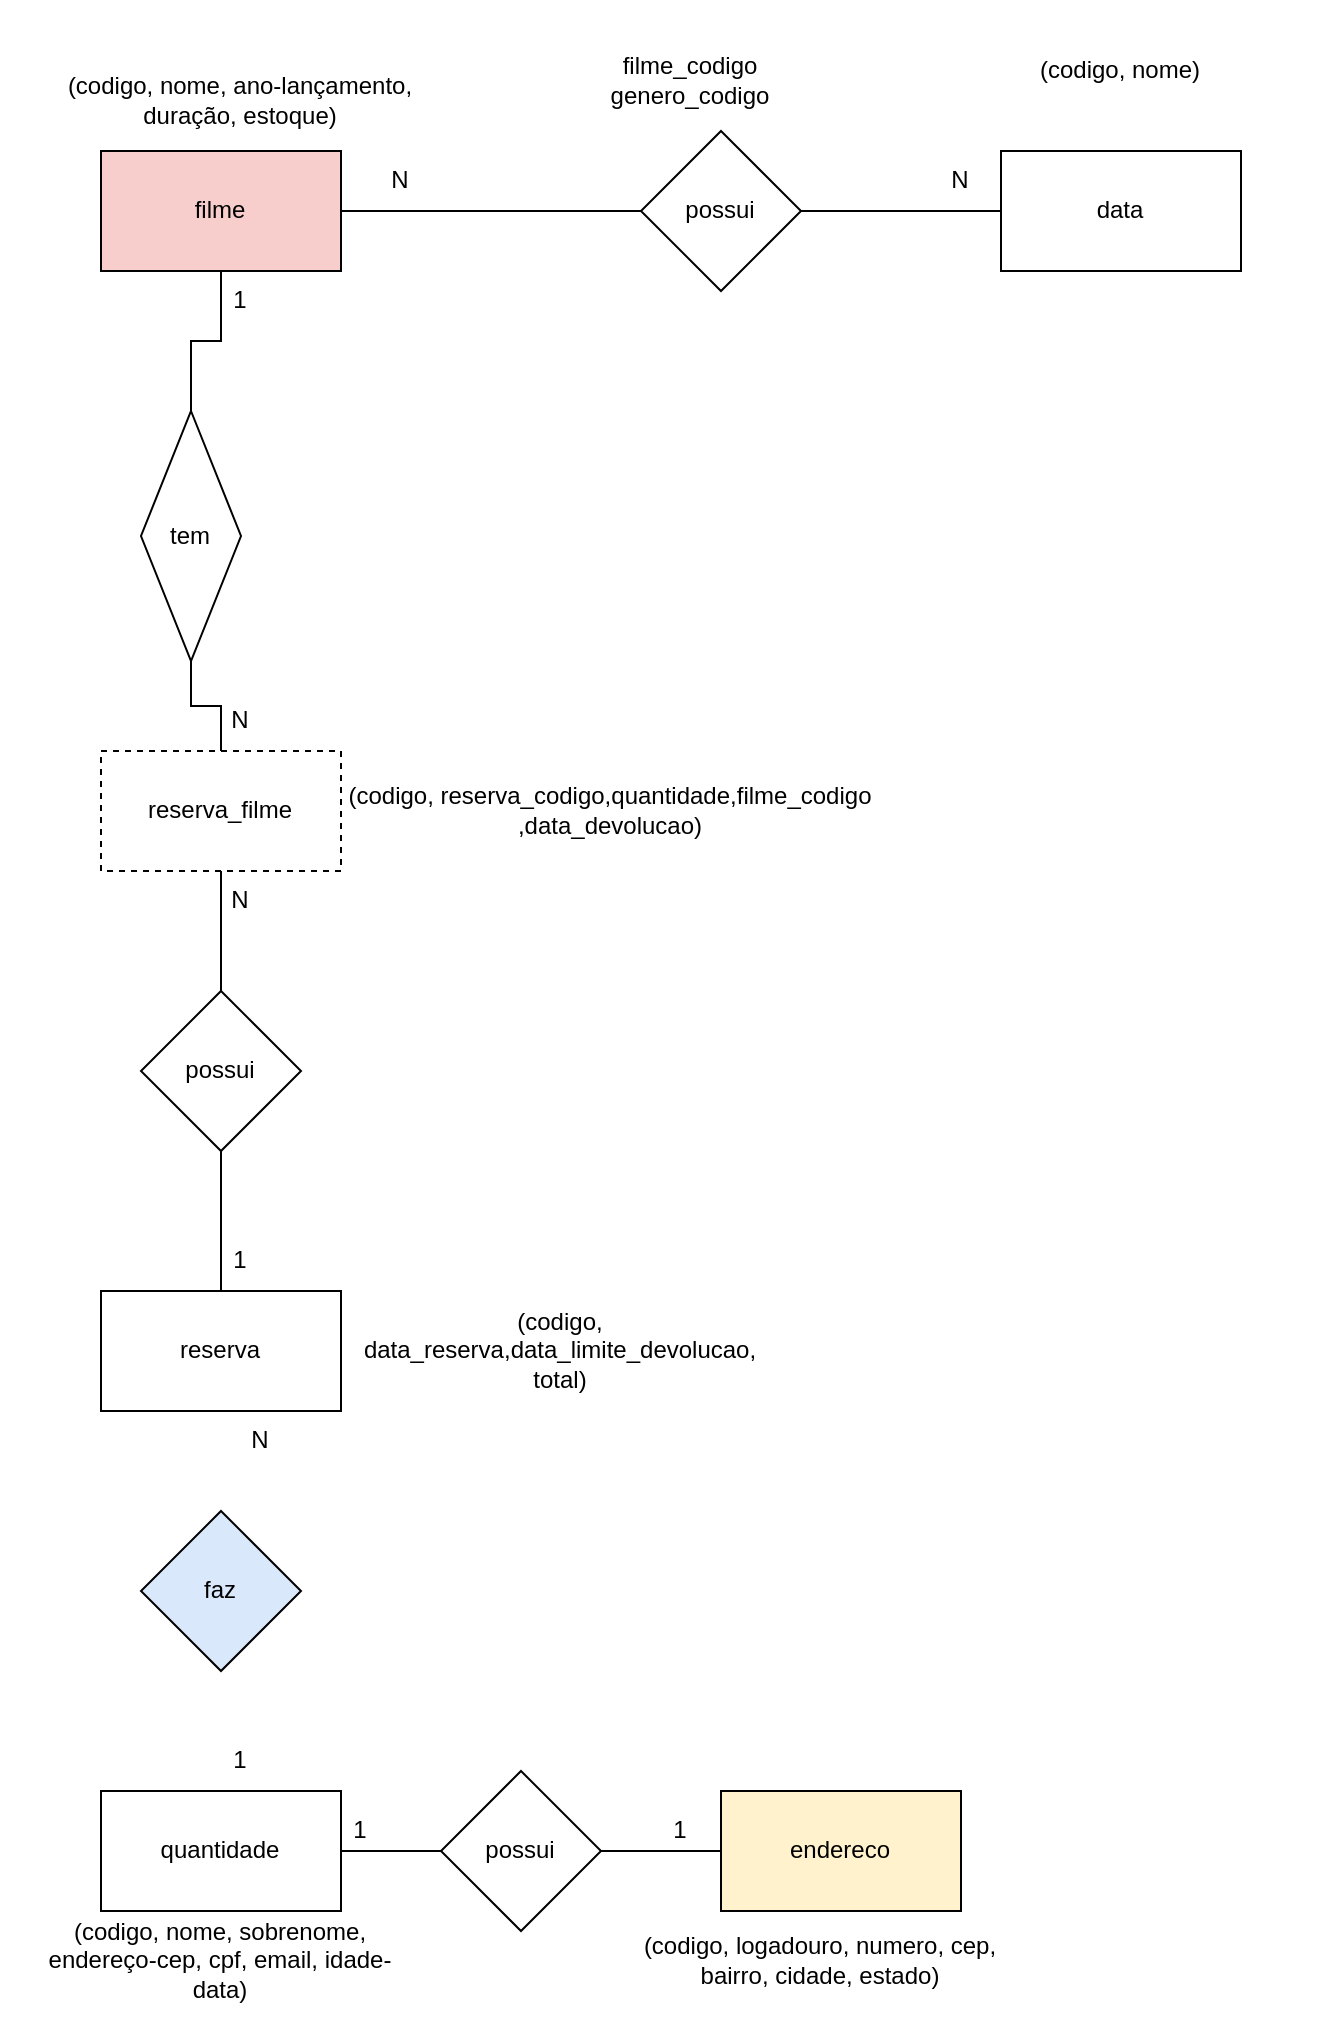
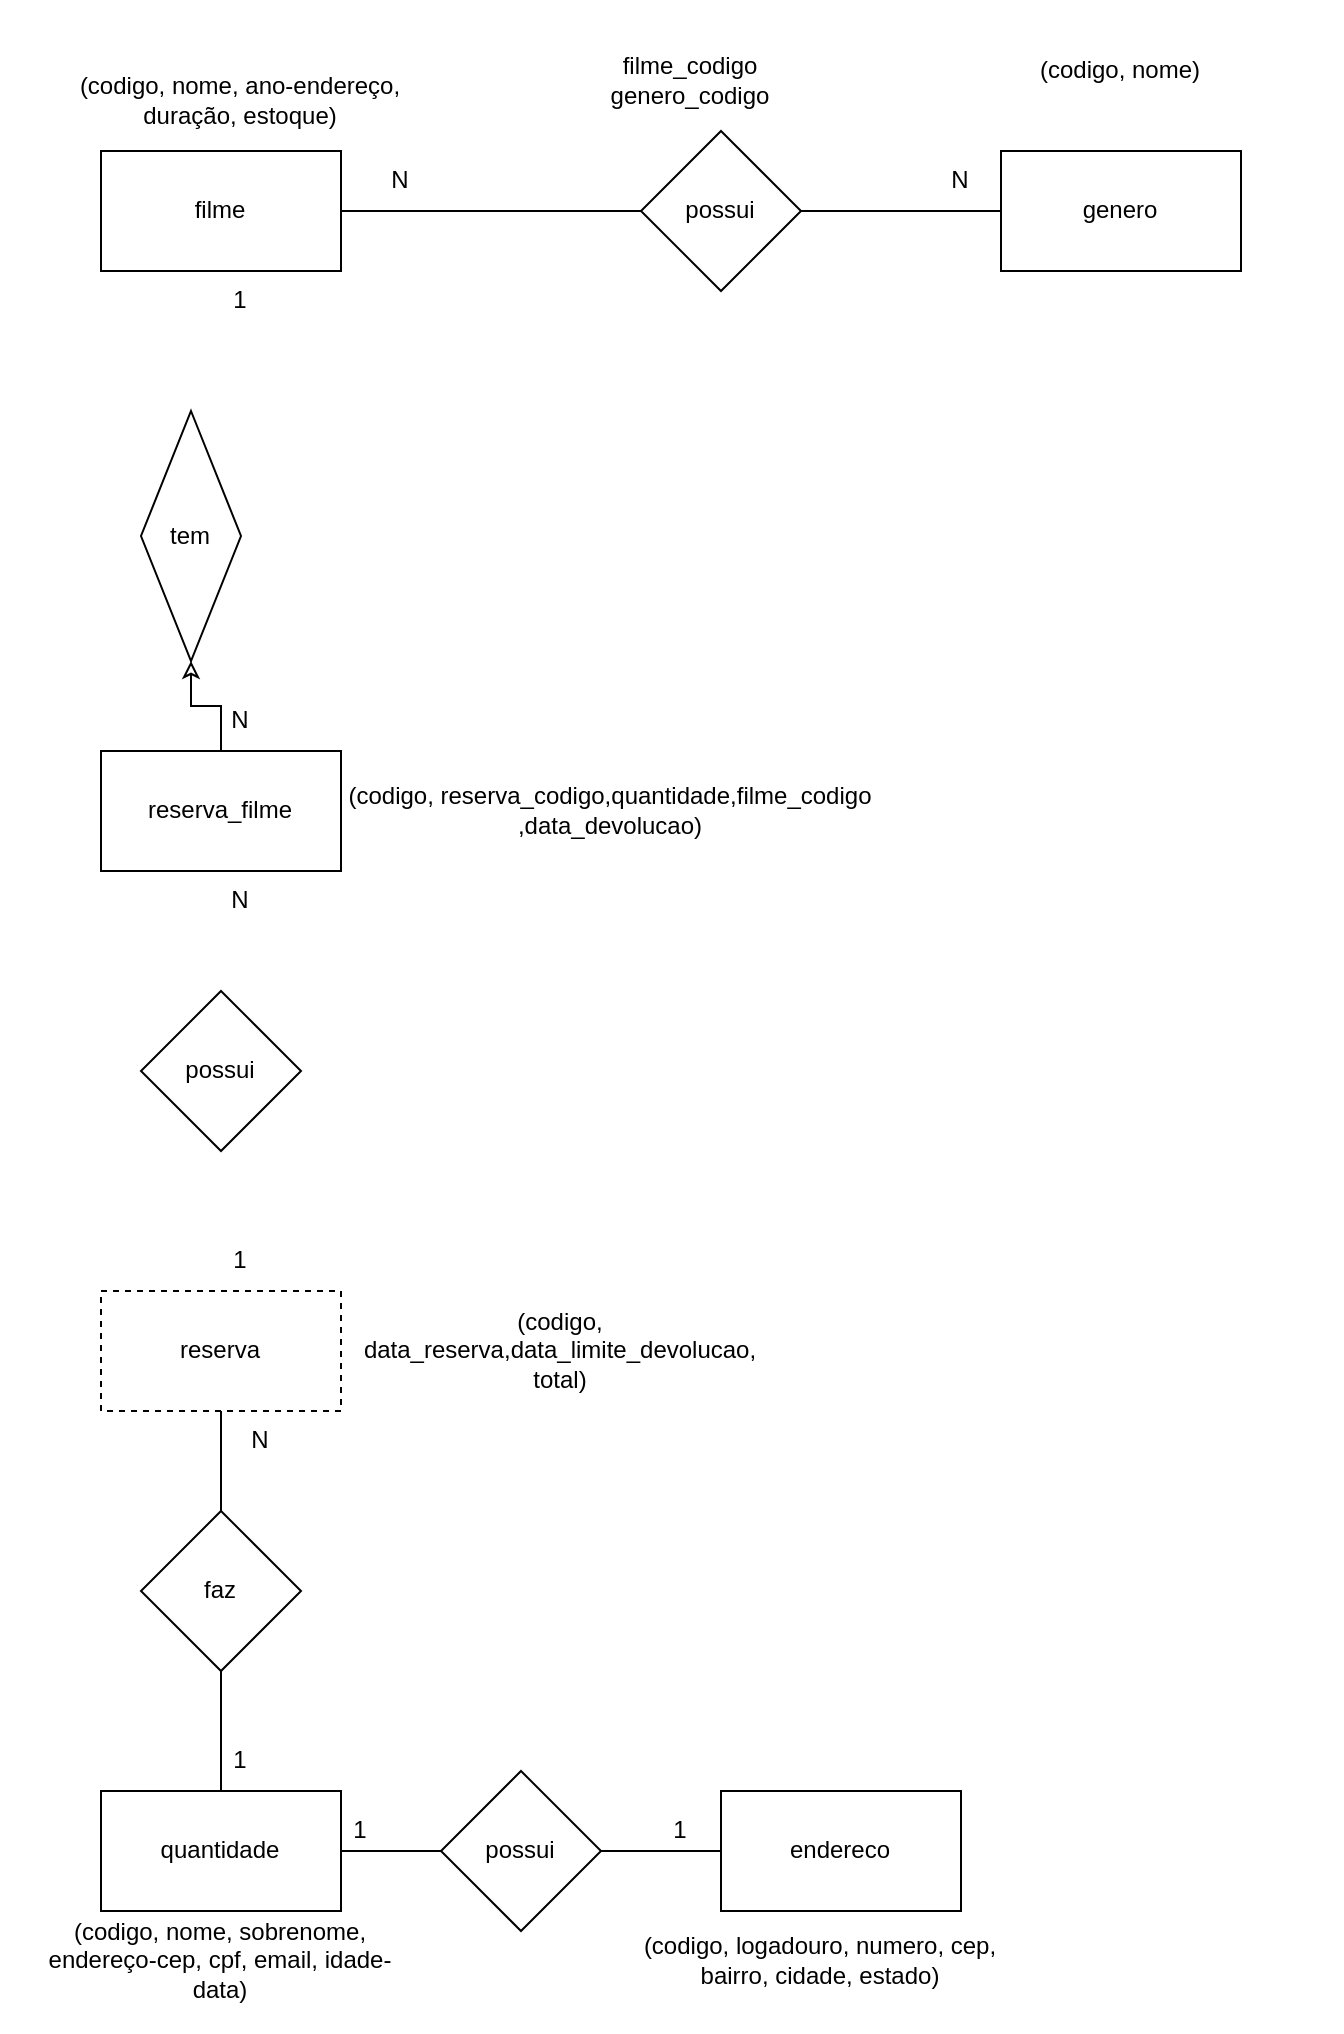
node "(codigo, nome, ano-lançamento, duração, estoque)": label "(codigo, nome, ano-lançamento, duração, estoque)" -> "(codigo, nome, ano-endereço, duração, estoque)"
node "filme": fillcolor #f8cecc -> #ffffff
node "data": label "data" -> "genero"
edge "filme" -- "tem": removed
edge "tem" -- "reserva_filme": arrowhead none -> classic
node "reserva_filme": style dashed -> solid
edge "reserva_filme" -- "reserva": removed
node "reserva": style solid -> dashed
edge "reserva" -- "faz": added
node "faz": fillcolor #dae8fc -> #ffffff
edge "faz" -- "quantidade": added
node "endereco": fillcolor #fff2cc -> #ffffff
